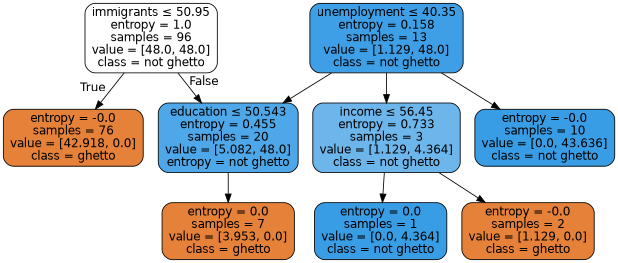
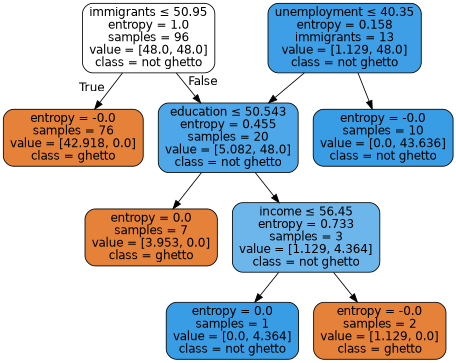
node "unemployment ≤ 40.35": text "samples = 13" -> "immigrants = 13"
edge "unemployment ≤ 40.35" -> "income ≤ 56.45": now "education ≤ 50.543" -> "income ≤ 56.45"
node "education ≤ 50.543": text "entropy = not ghetto" -> "class = not ghetto"
